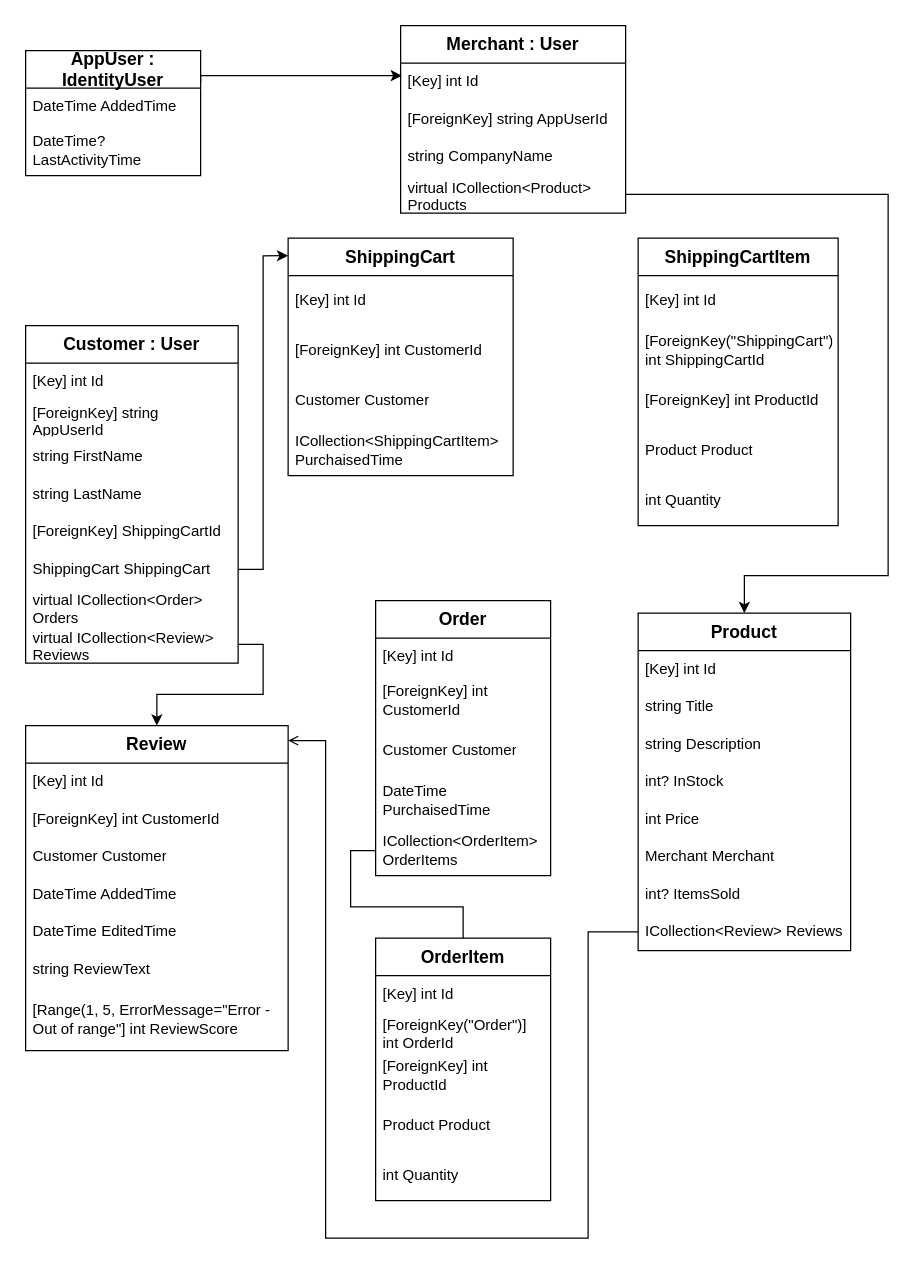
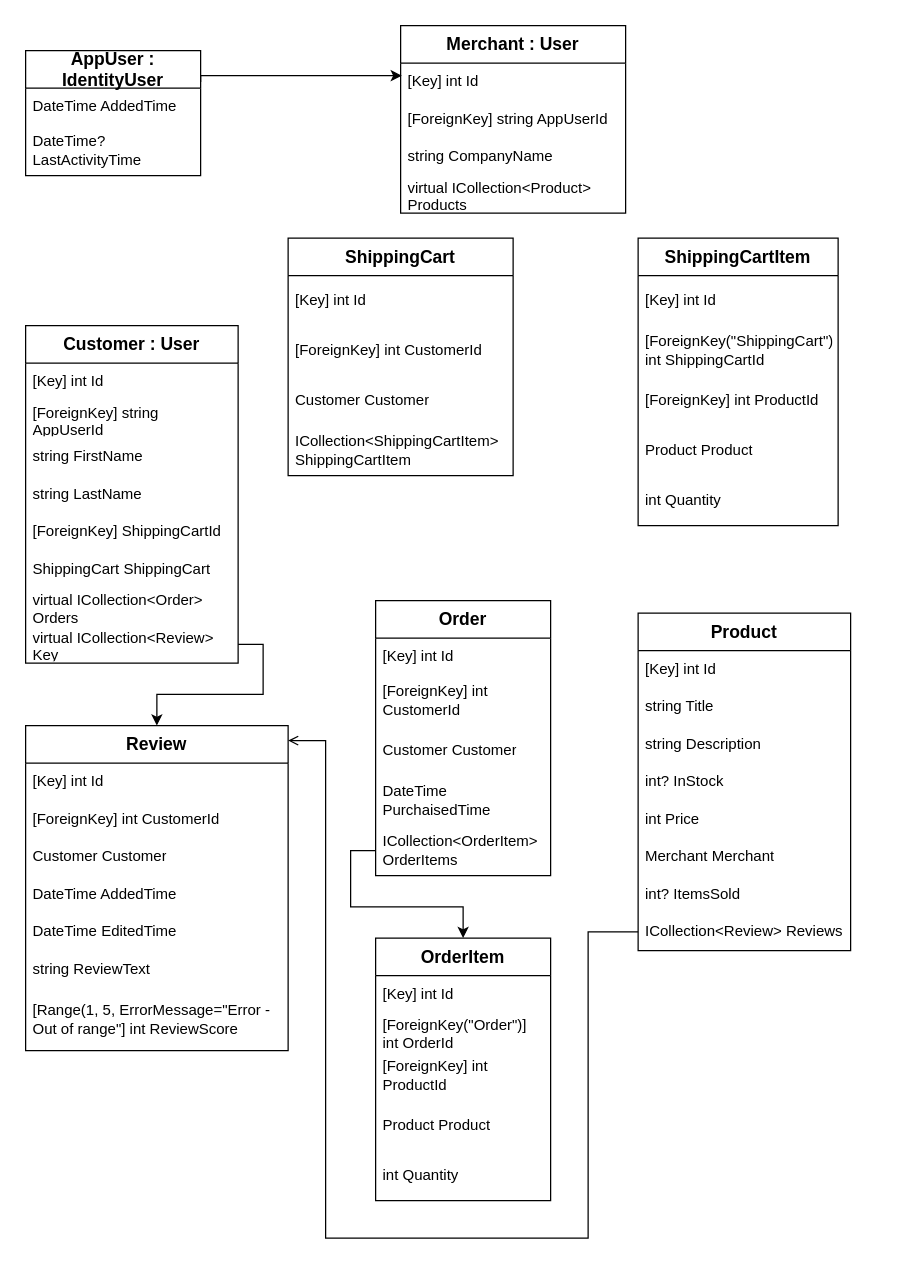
edge "virtual ICollection<Product> Products" -> "Product": removed
edge "ShippingCart ShippingCart" -> "ShippingCart": removed
node "ICollection<ShippingCartItem> PurchaisedTime": label "ICollection<ShippingCartItem> PurchaisedTime" -> "ICollection<ShippingCartItem> ShippingCartItem"
node "virtual ICollection<Review> Reviews": label "virtual ICollection<Review> Reviews" -> "virtual ICollection<Review> Key"
edge "ICollection<OrderItem> OrderItems" -- "OrderItem": arrowhead none -> classic
